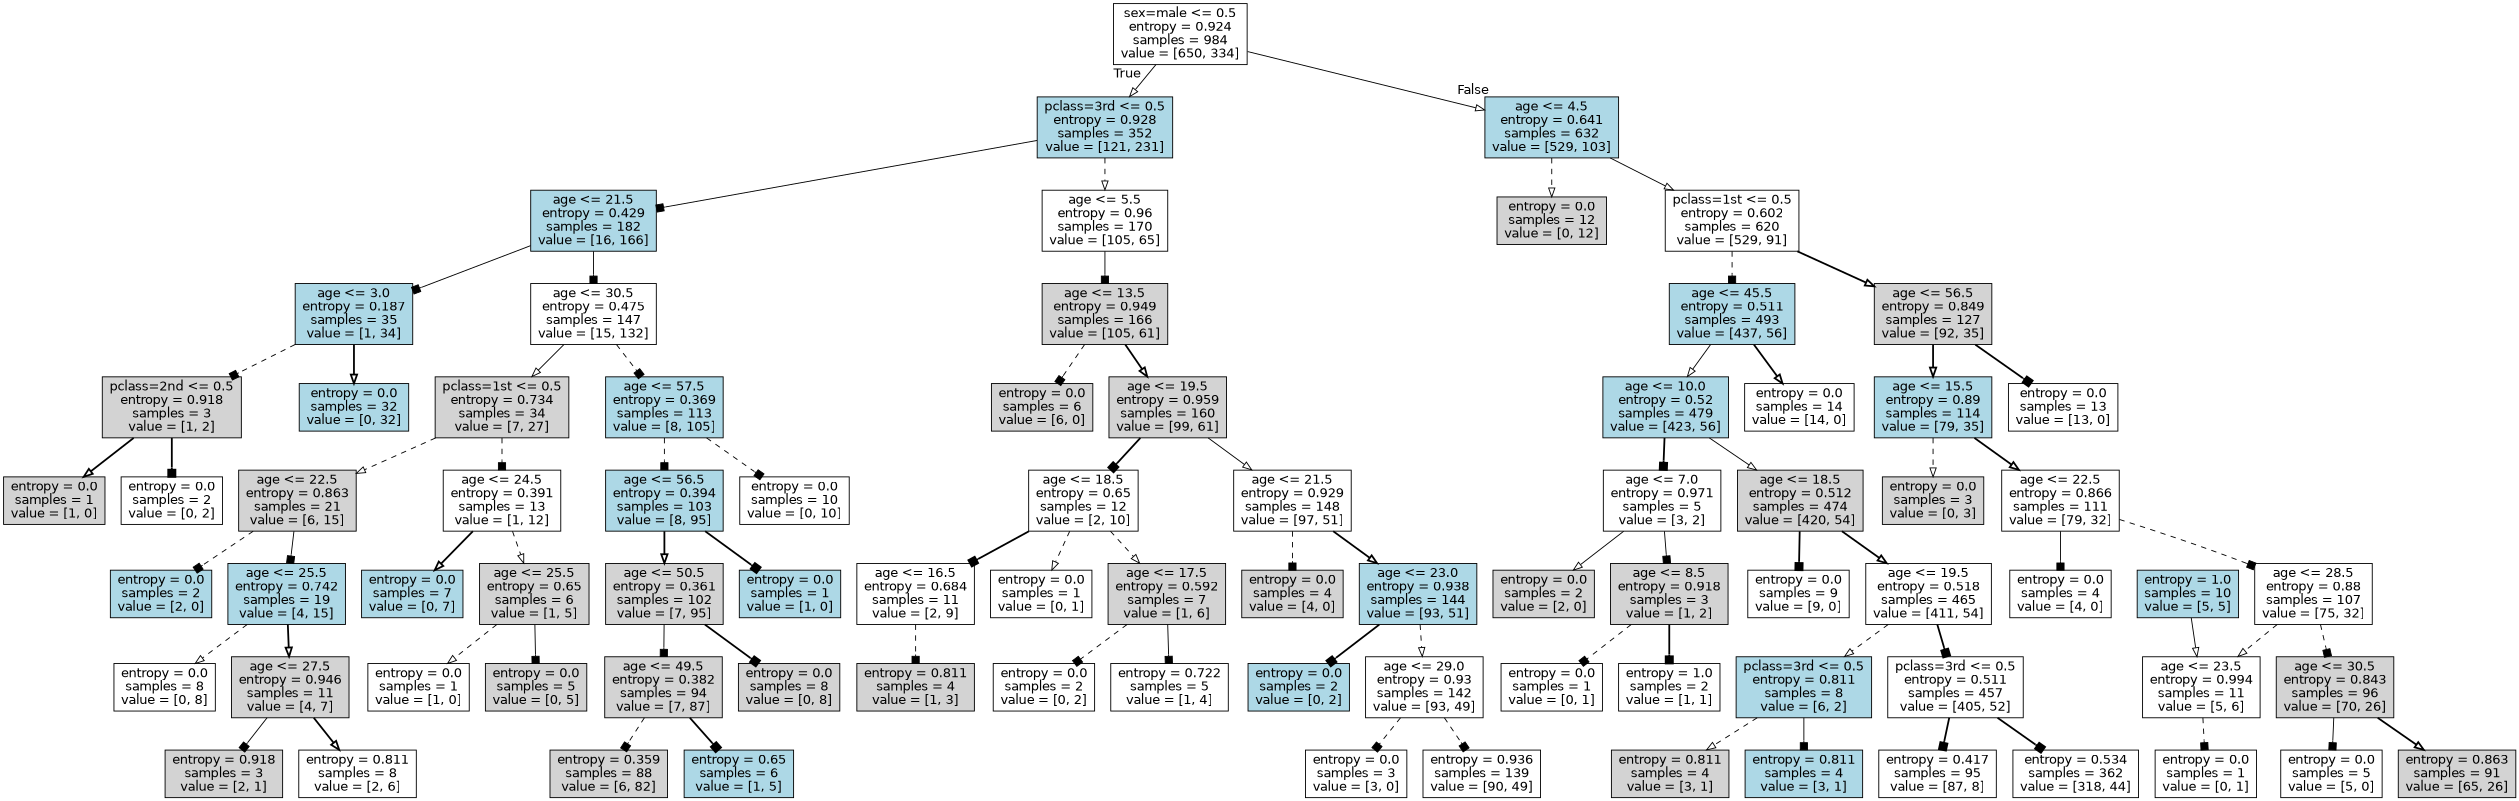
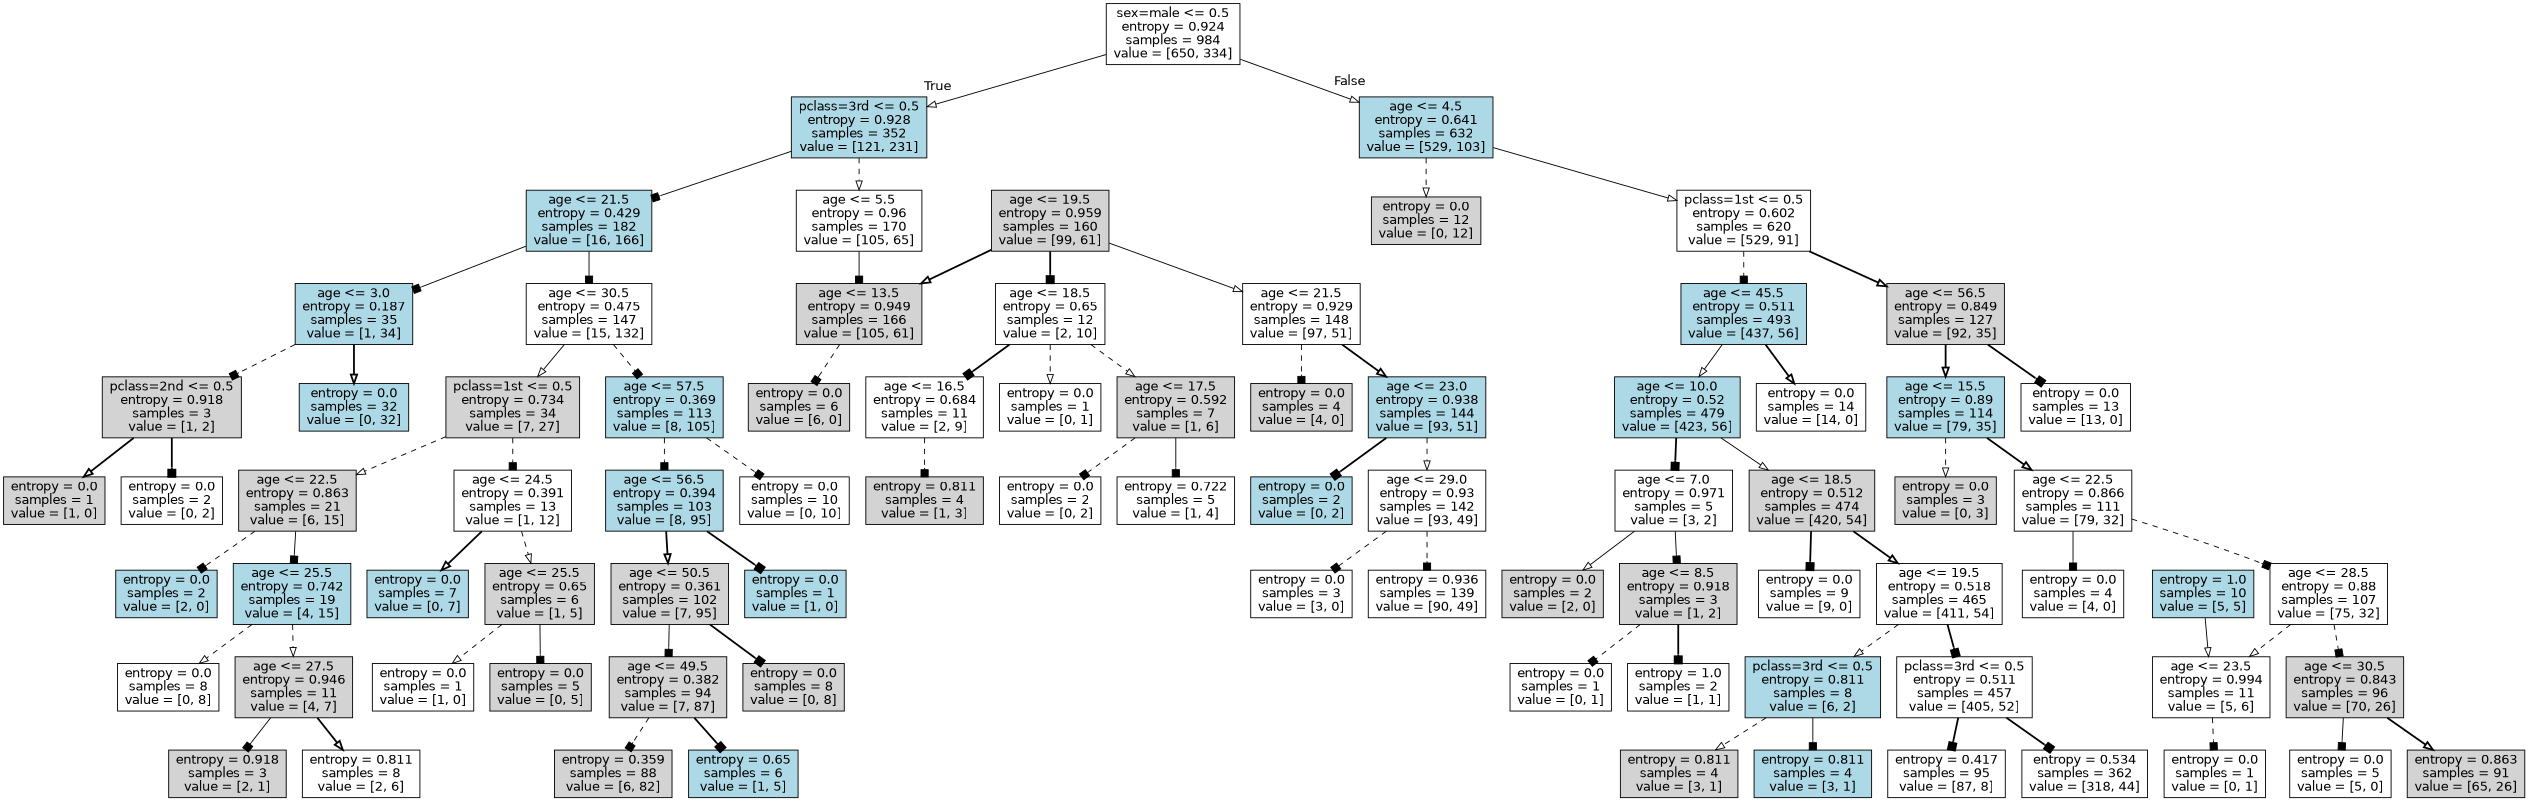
edge "age <= 13.5 entropy = 0.949 samples = 166 value = [105, 61]" -> "age <= 19.5 entropy = 0.959 samples = 160 value = [99, 61]": reversed
edge "age <= 25.5 entropy = 0.742 samples = 19 value = [4, 15]" -> "age <= 27.5 entropy = 0.946 samples = 11 value = [4, 7]": style bold -> dashed
